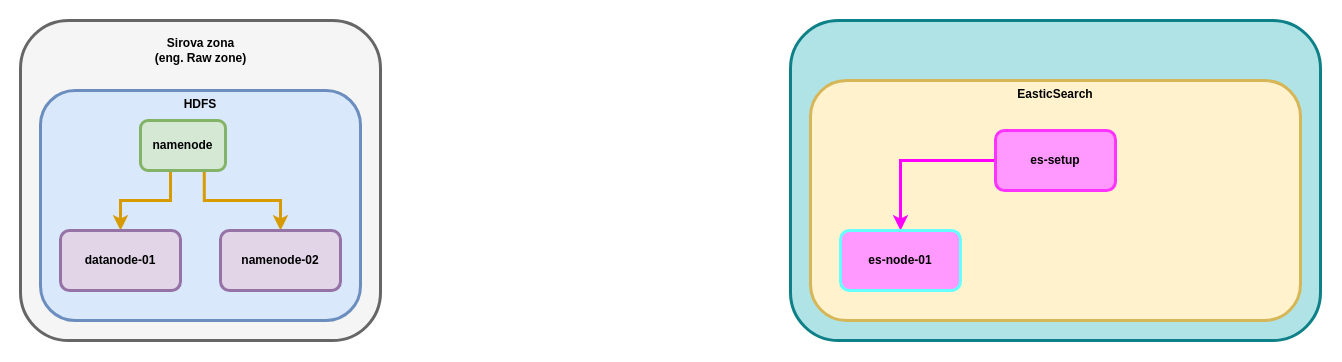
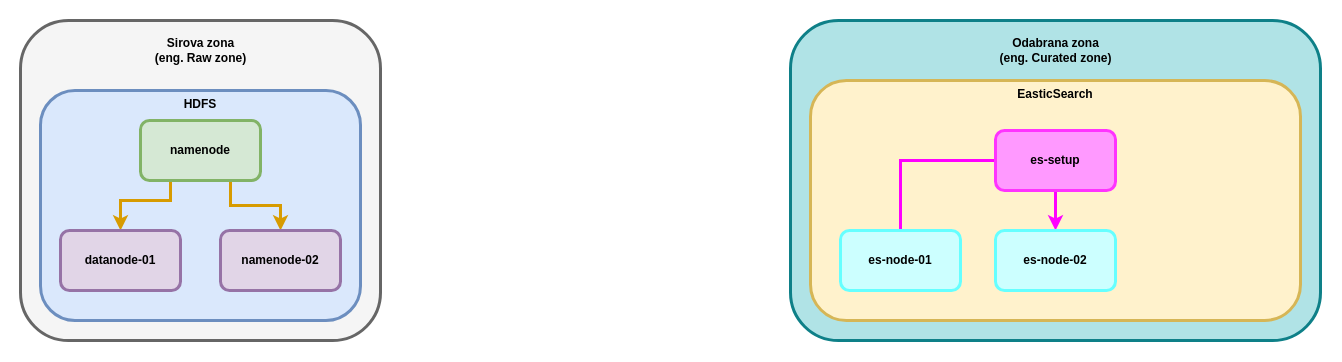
node "Odabrana zona (eng. Curated zone)": added
node "namenode": size 85x50 -> 120x60
edge "es-setup" -> "es-node-02": added
edge "es-setup" -> "es-node-01": arrowhead classic -> none
node "es-node-01": fillcolor #ff99ff -> #ccffff
node "es-node-02": added
